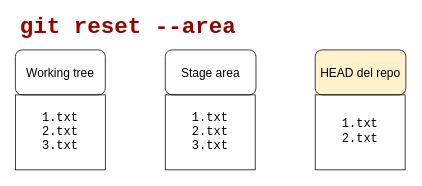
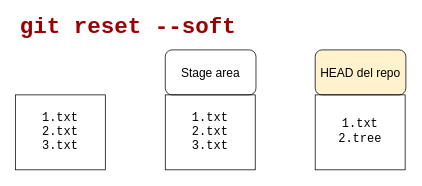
node "git reset --area": label "git reset --area" -> "git reset --soft"
node "Working tree": removed
node "1.txt 2.txt": label "1.txt 2.txt" -> "1.txt 2.tree"
